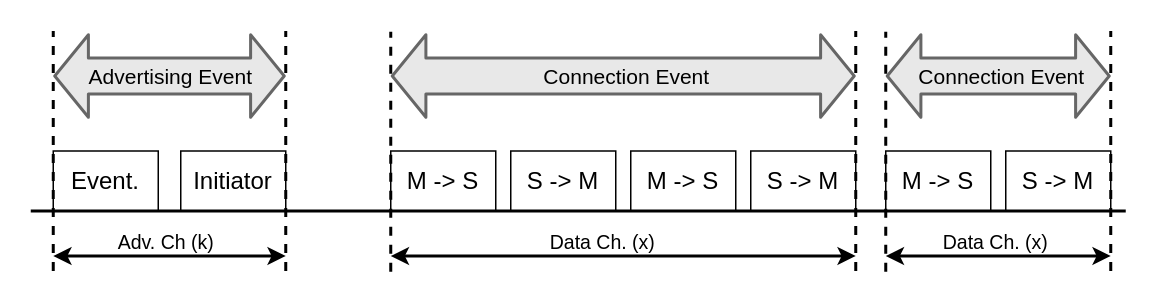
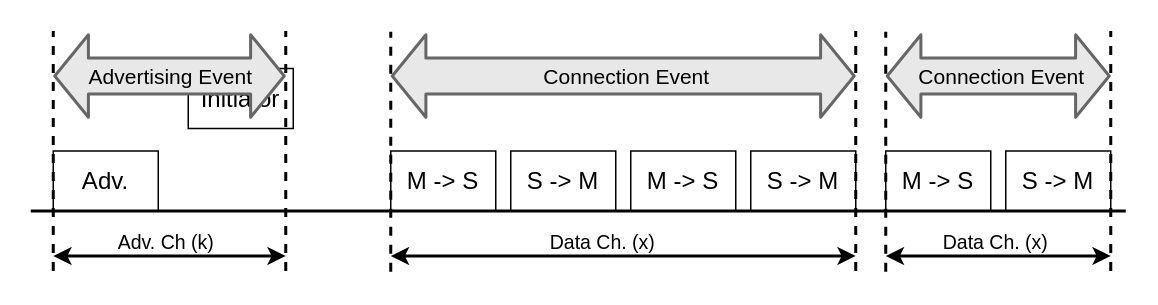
node "Event.": label "Event." -> "Adv."
node "Initiator": moved (233, 181) -> (241, 98)
